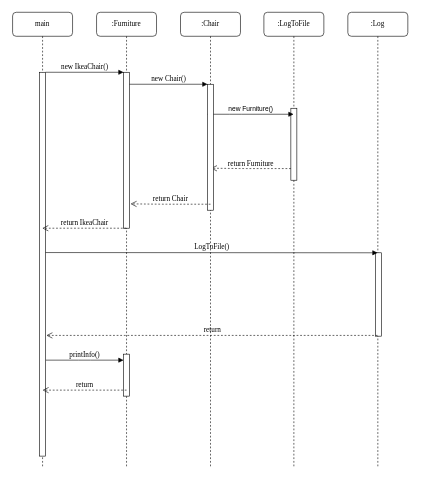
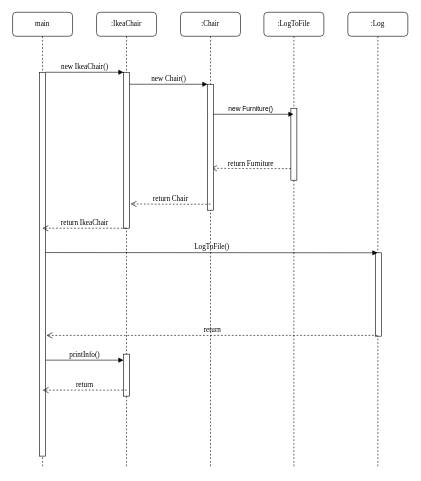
node ":Furniture": label ":Furniture" -> ":IkeaChair"
